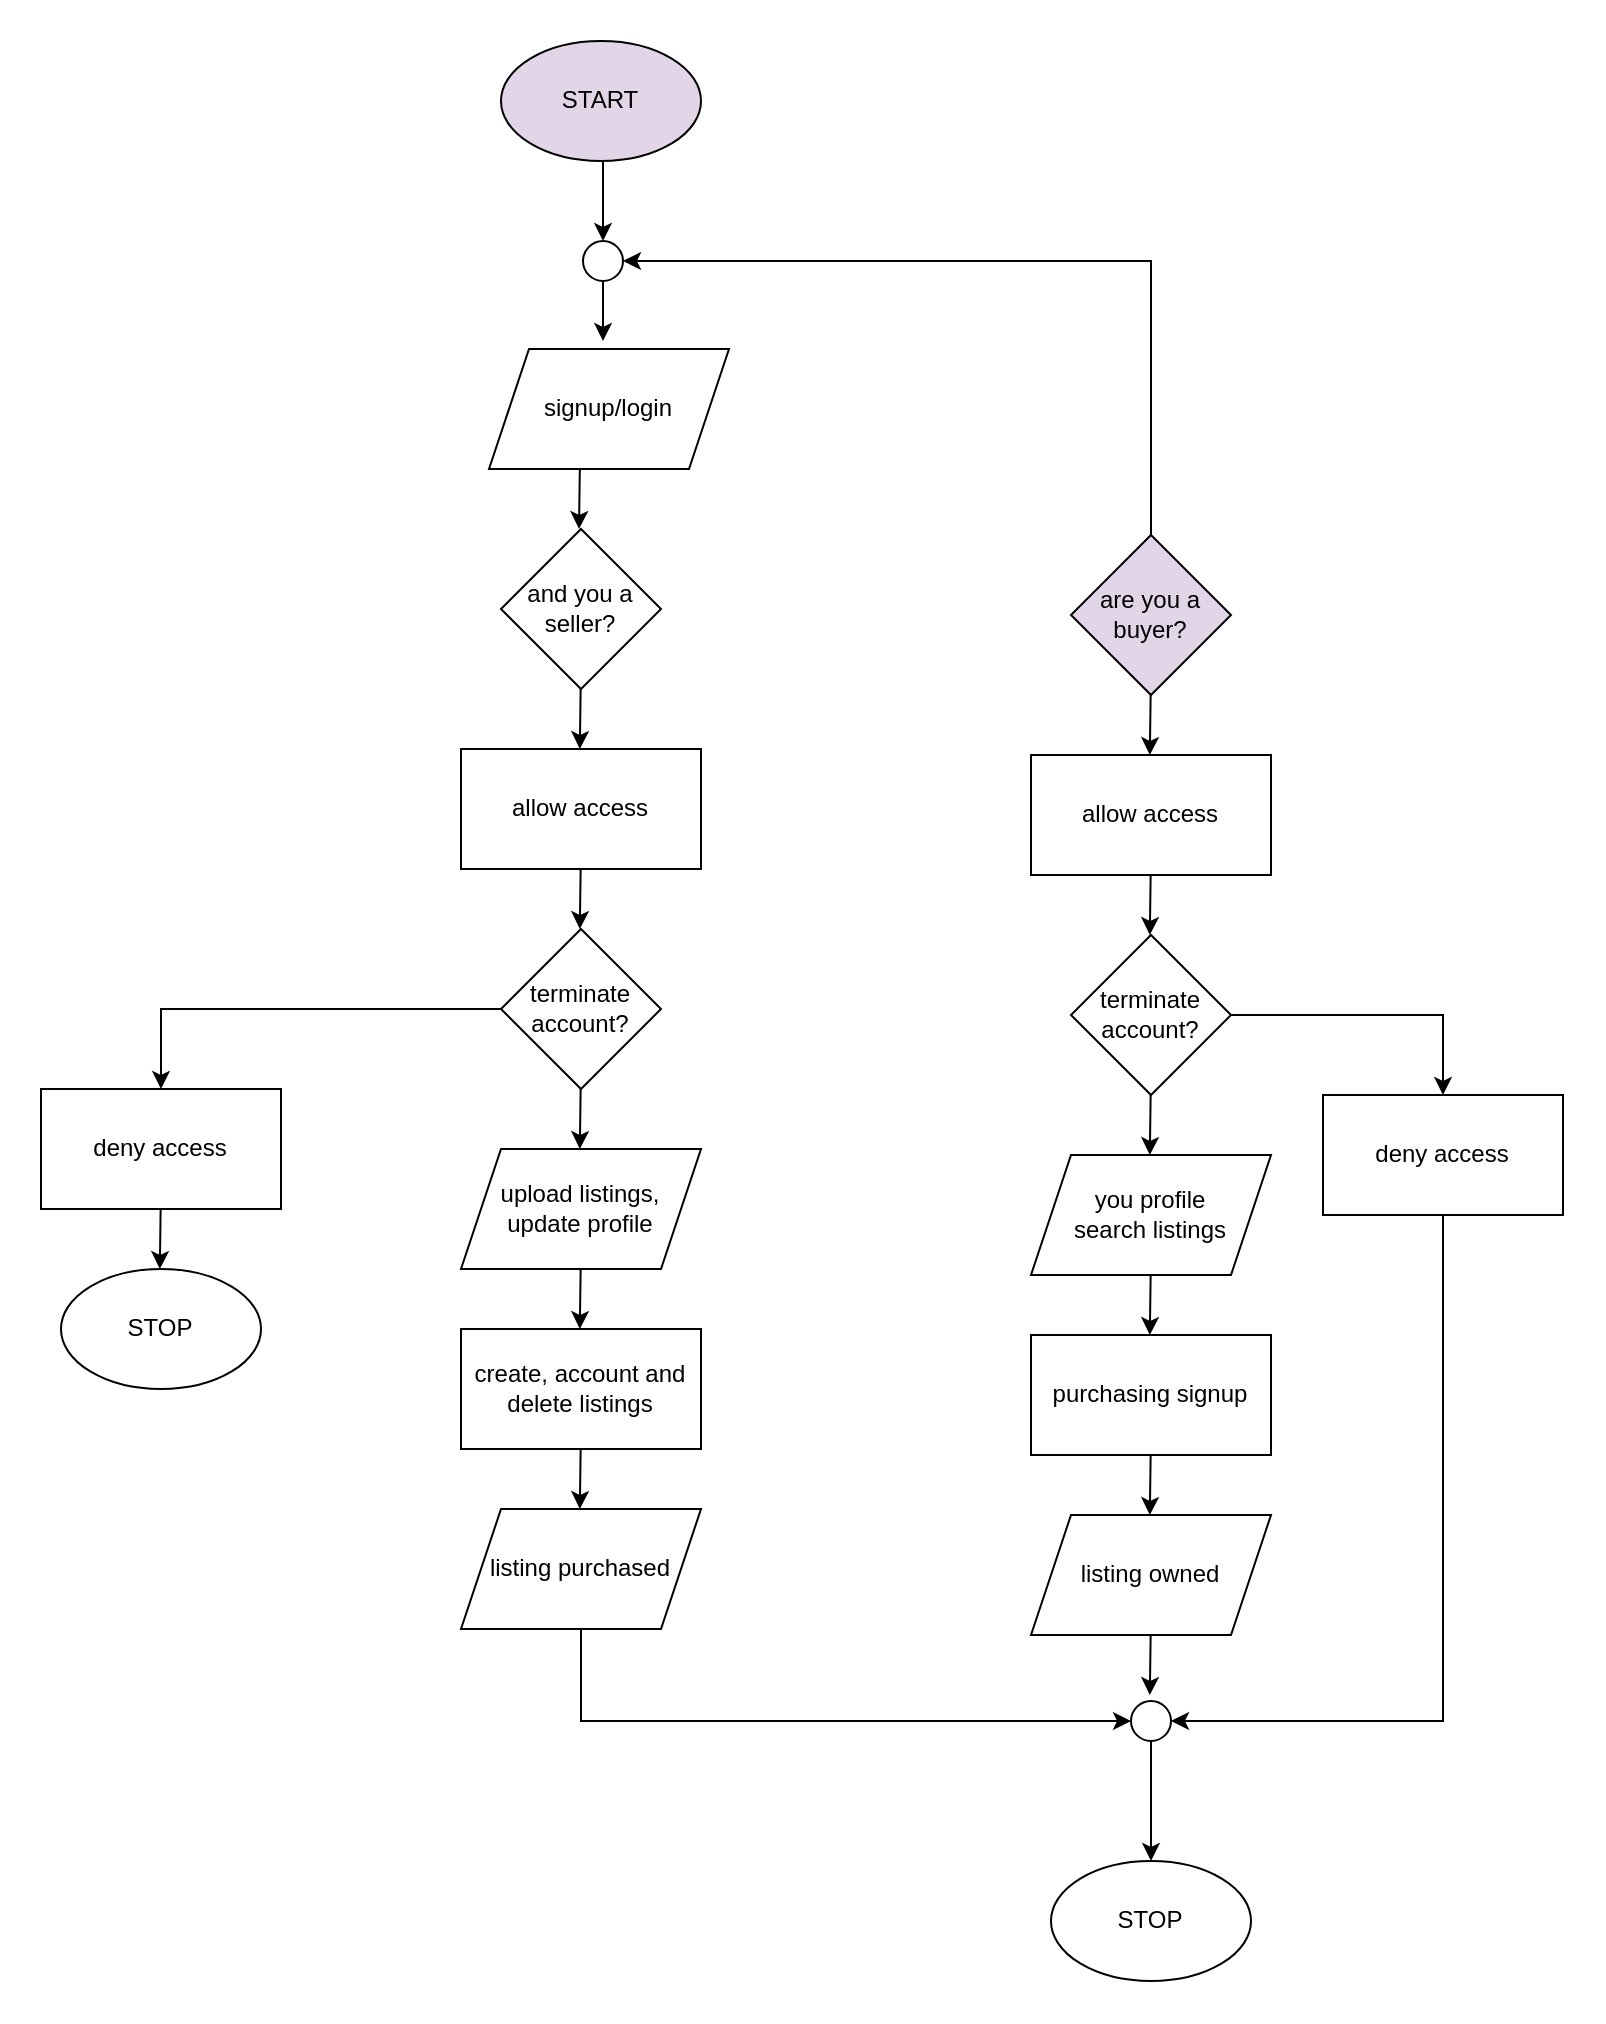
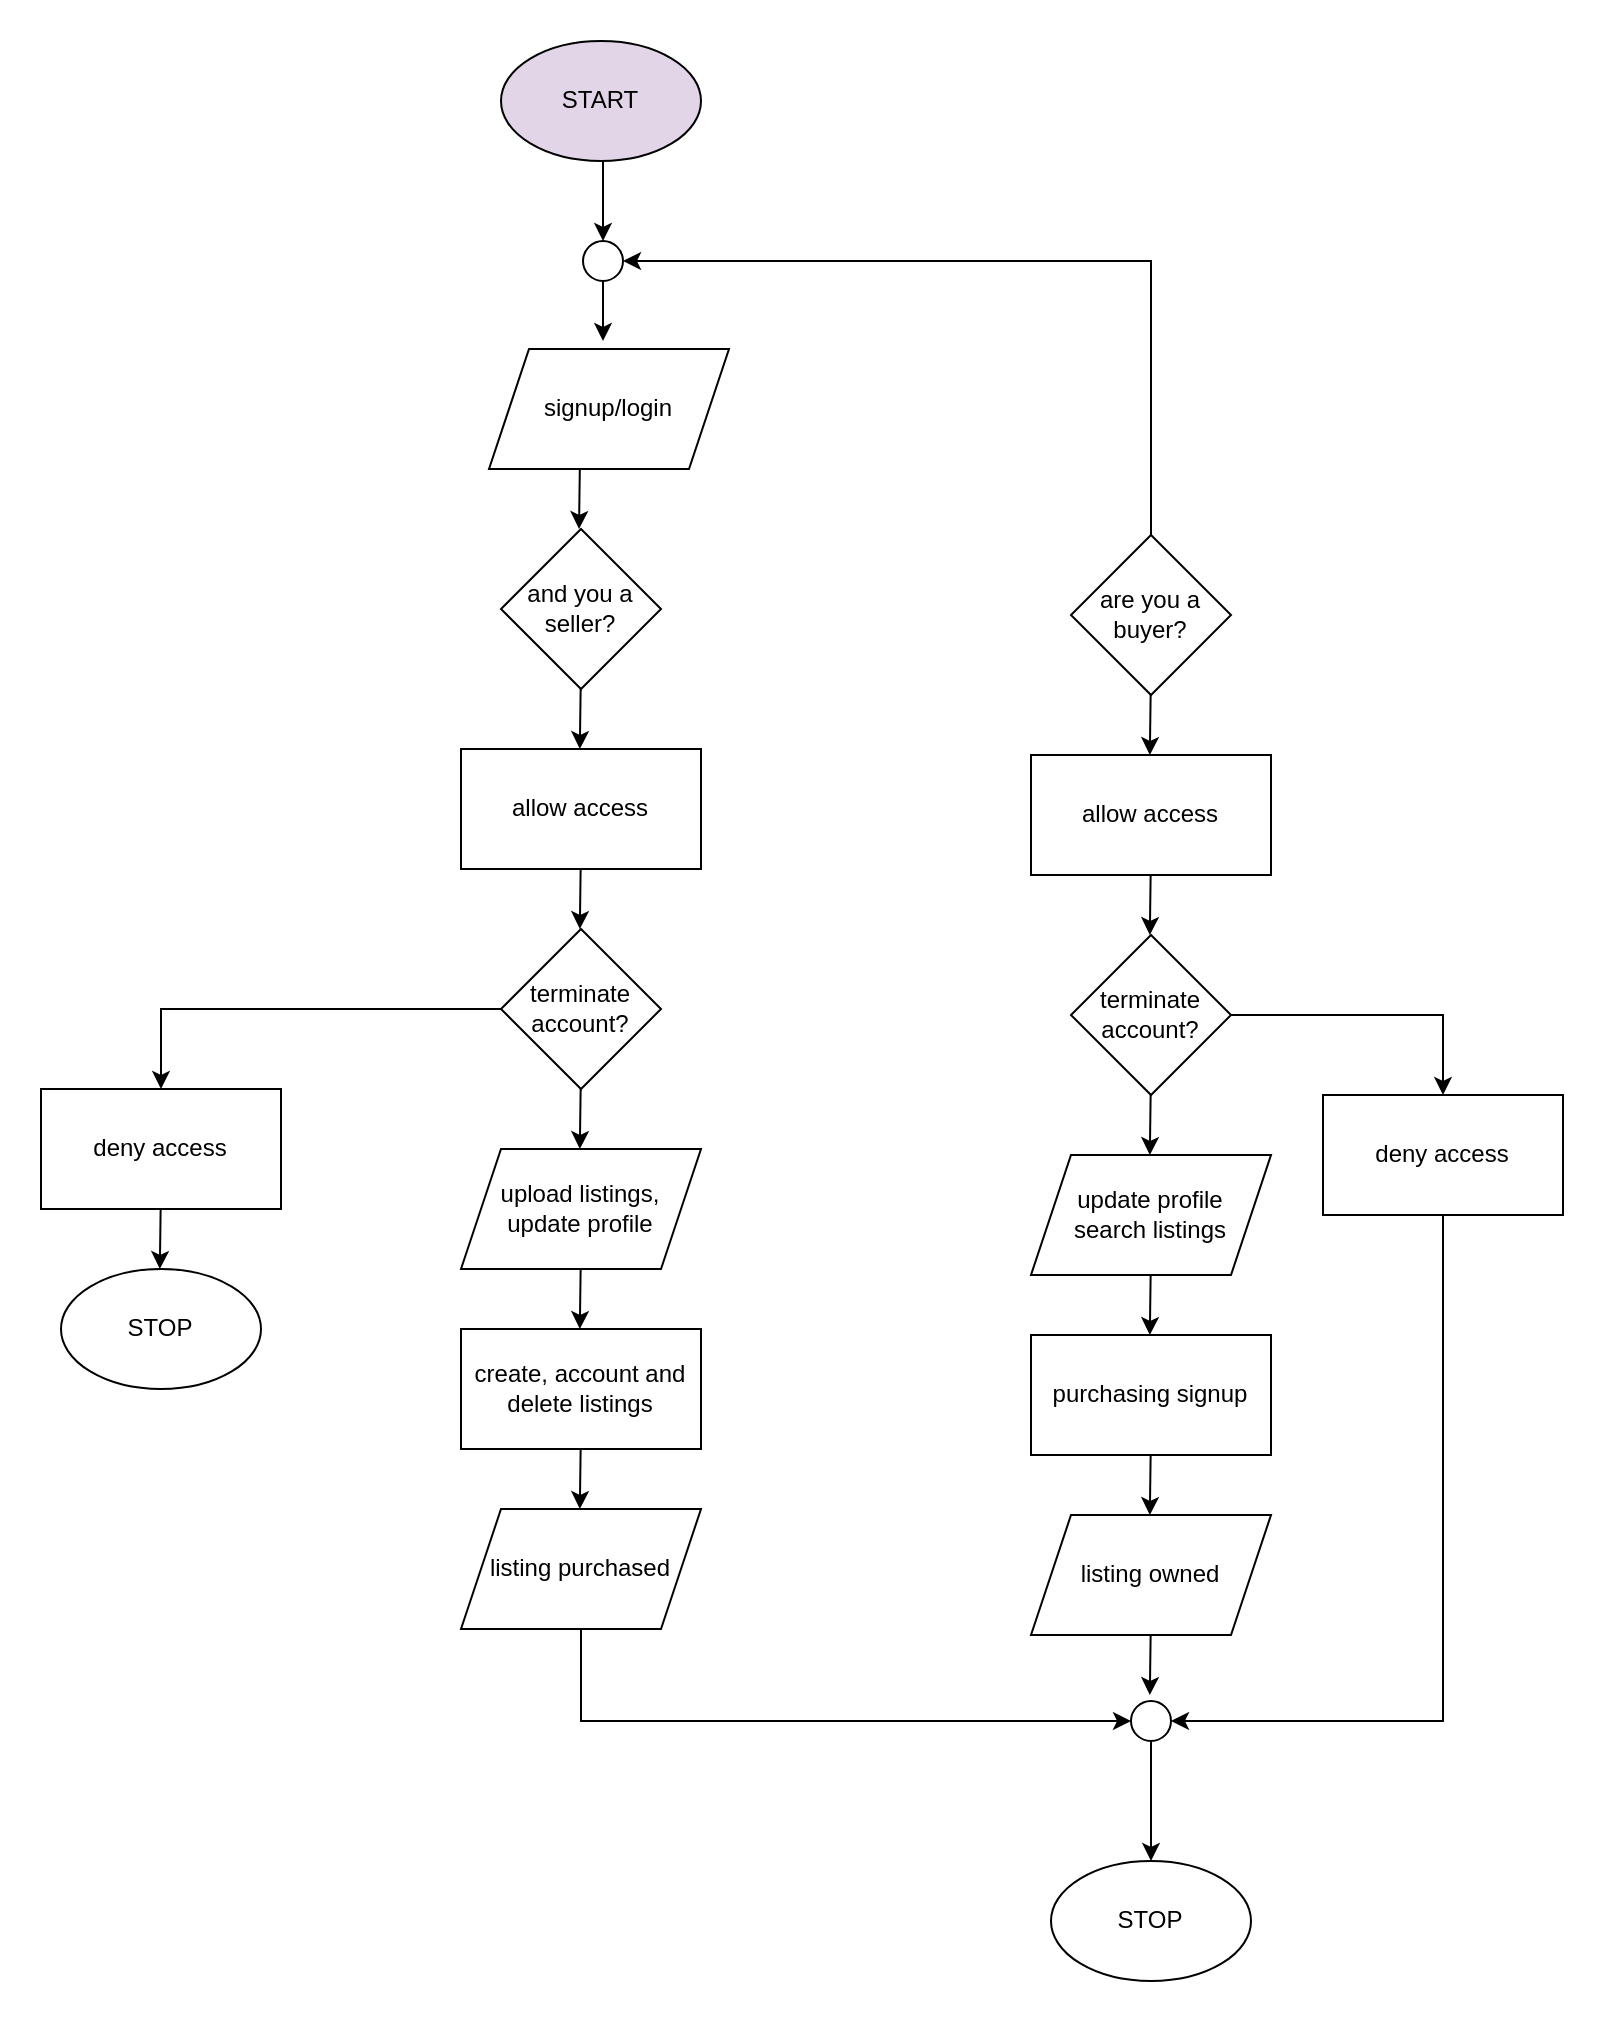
node "are you a buyer?": fillcolor #e1d5e7 -> #ffffff
node "you profile search listings": label "you profile search listings" -> "update profile search listings"
